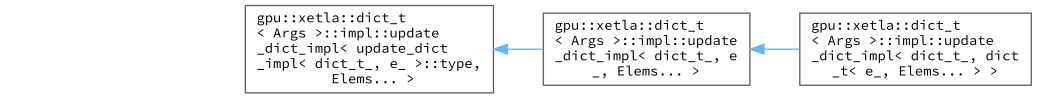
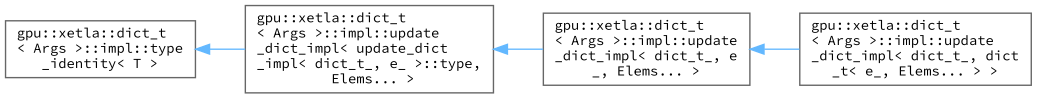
node "gpu::xetla::dict_t < Args >::impl::type _identity< T >": added
